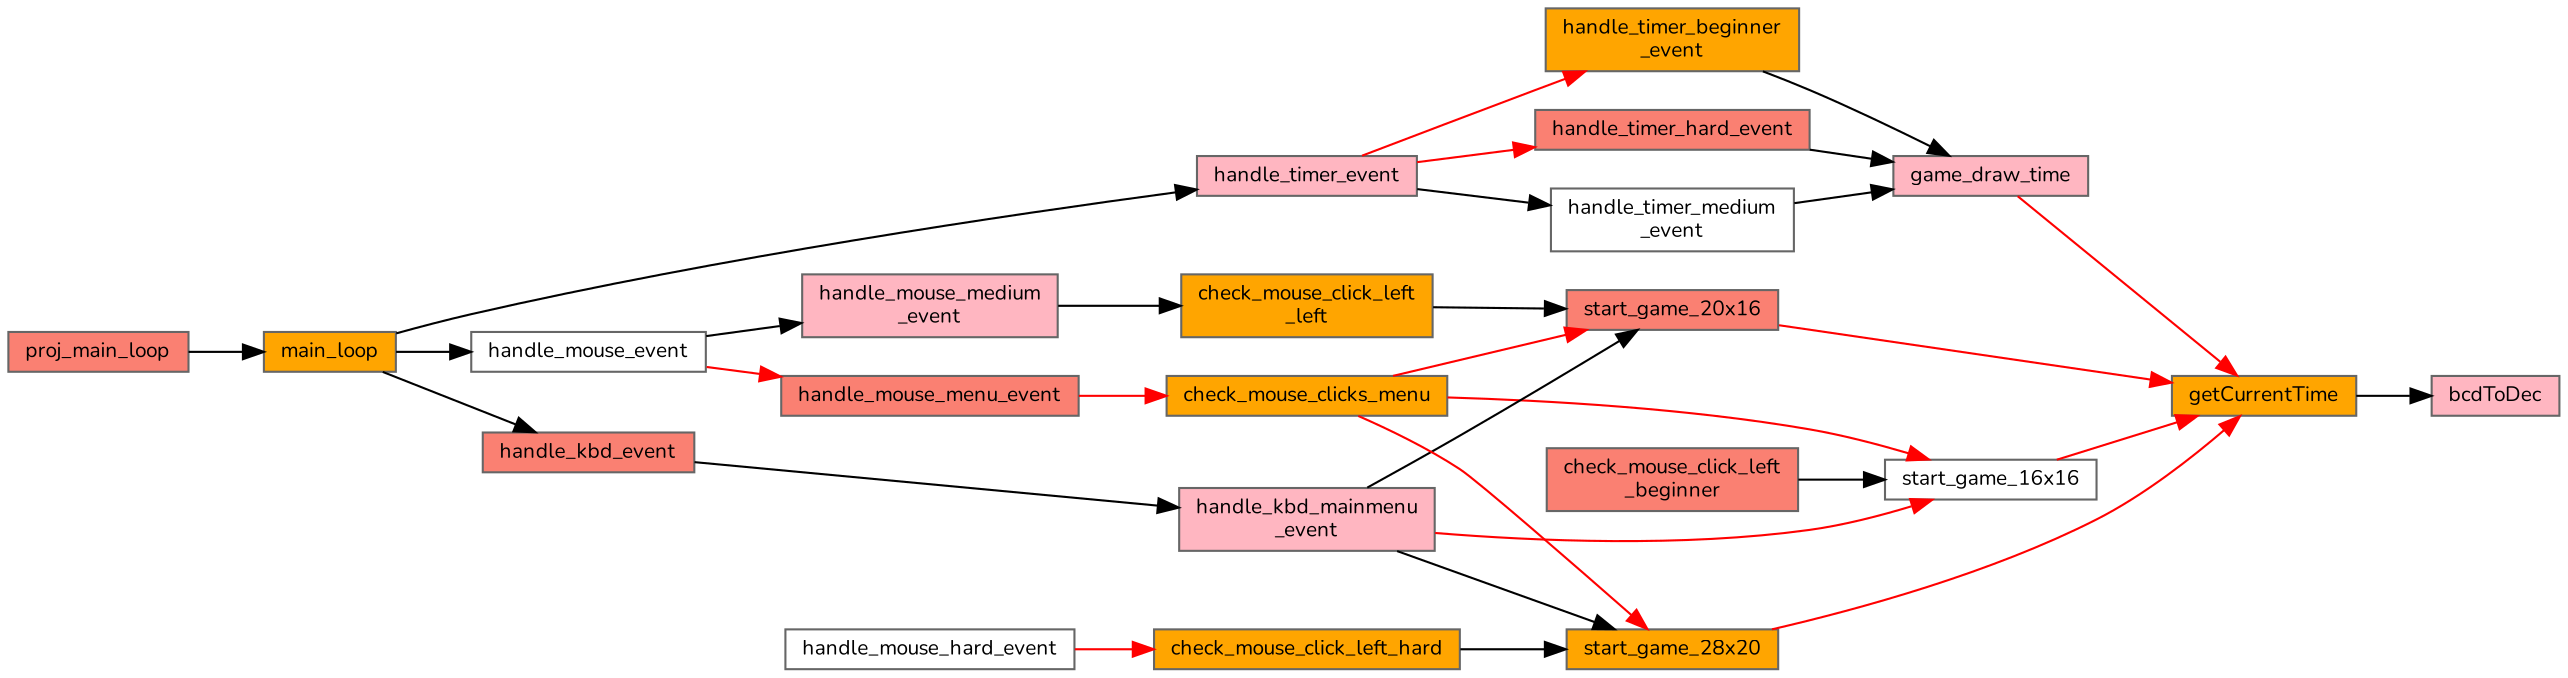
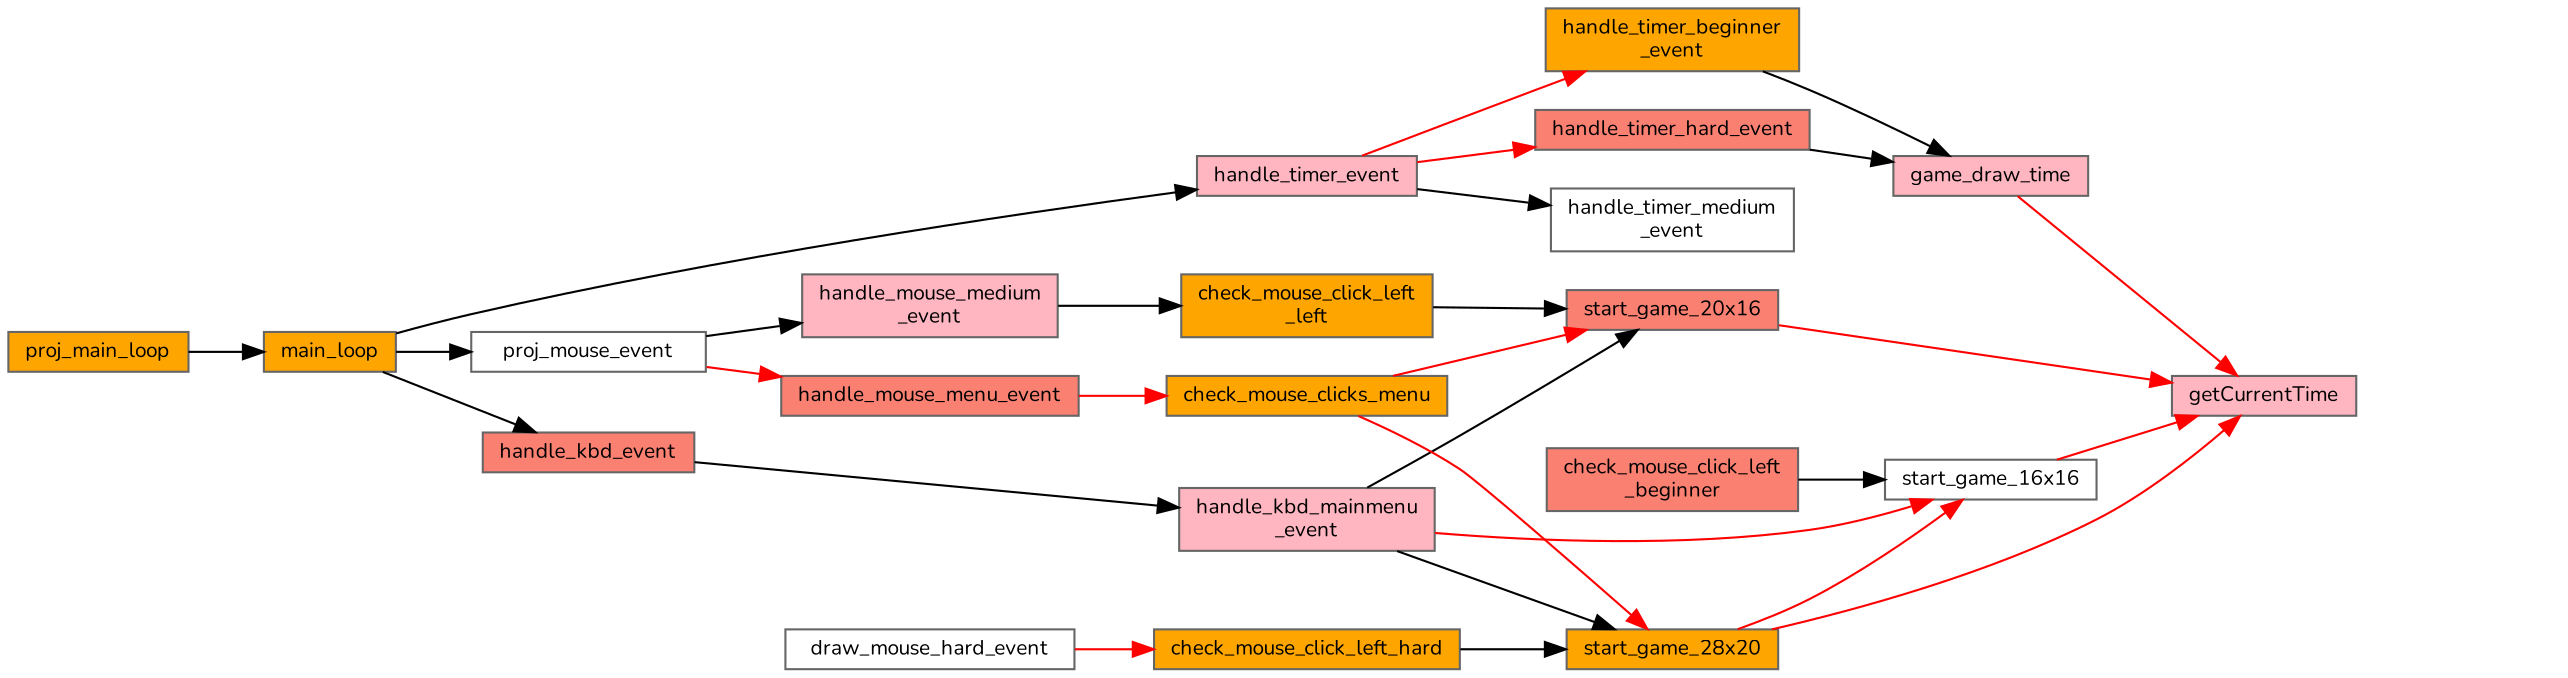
edge "handle_timer_medium _event" -> "game_draw_time": removed
node "proj_main_loop": fillcolor salmon -> orange
node "handle_mouse_event": label "handle_mouse_event" -> "proj_mouse_event"
node "getCurrentTime": fillcolor orange -> lightpink
node "bcdToDec": removed
edge "check_mouse_clicks_menu" -> "start_game_16x16": now "start_game_28x20" -> "start_game_16x16"
node "handle_mouse_hard_event": label "handle_mouse_hard_event" -> "draw_mouse_hard_event"
